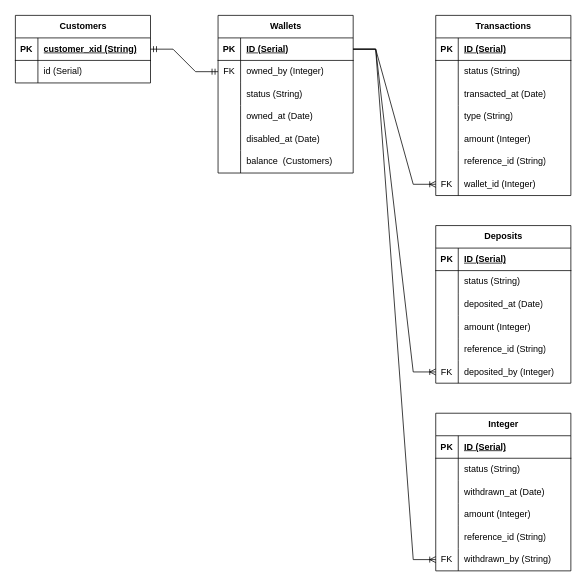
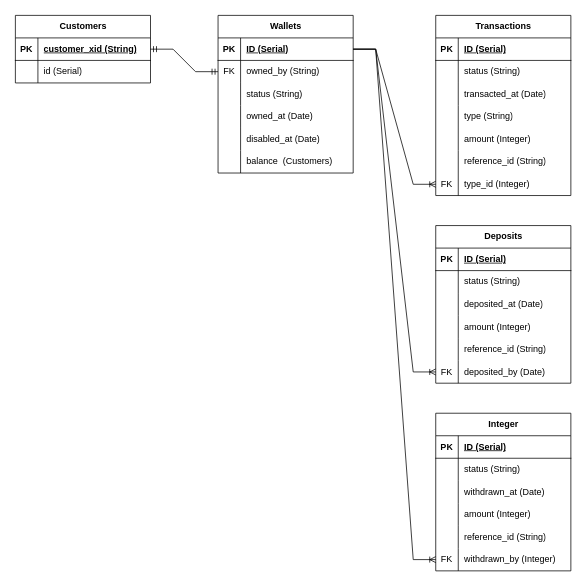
node "owned_by (Integer)": label "owned_by (Integer)" -> "owned_by (String)"
node "wallet_id (Integer)": label "wallet_id (Integer)" -> "type_id (Integer)"
node "deposited_by (Integer)": label "deposited_by (Integer)" -> "deposited_by (Date)"
node "withdrawn_by (String)": label "withdrawn_by (String)" -> "withdrawn_by (Integer)"
